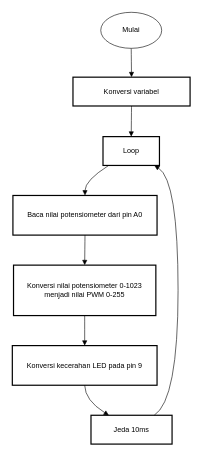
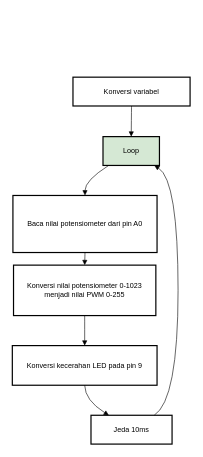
node "Mulai": removed
edge "Mulai" -> "Konversi variabel": removed
node "Loop": fillcolor #ffffff -> #d5e8d4
node "Baca nilai potensiometer dari pin A0": size 144x40 -> 144x57
